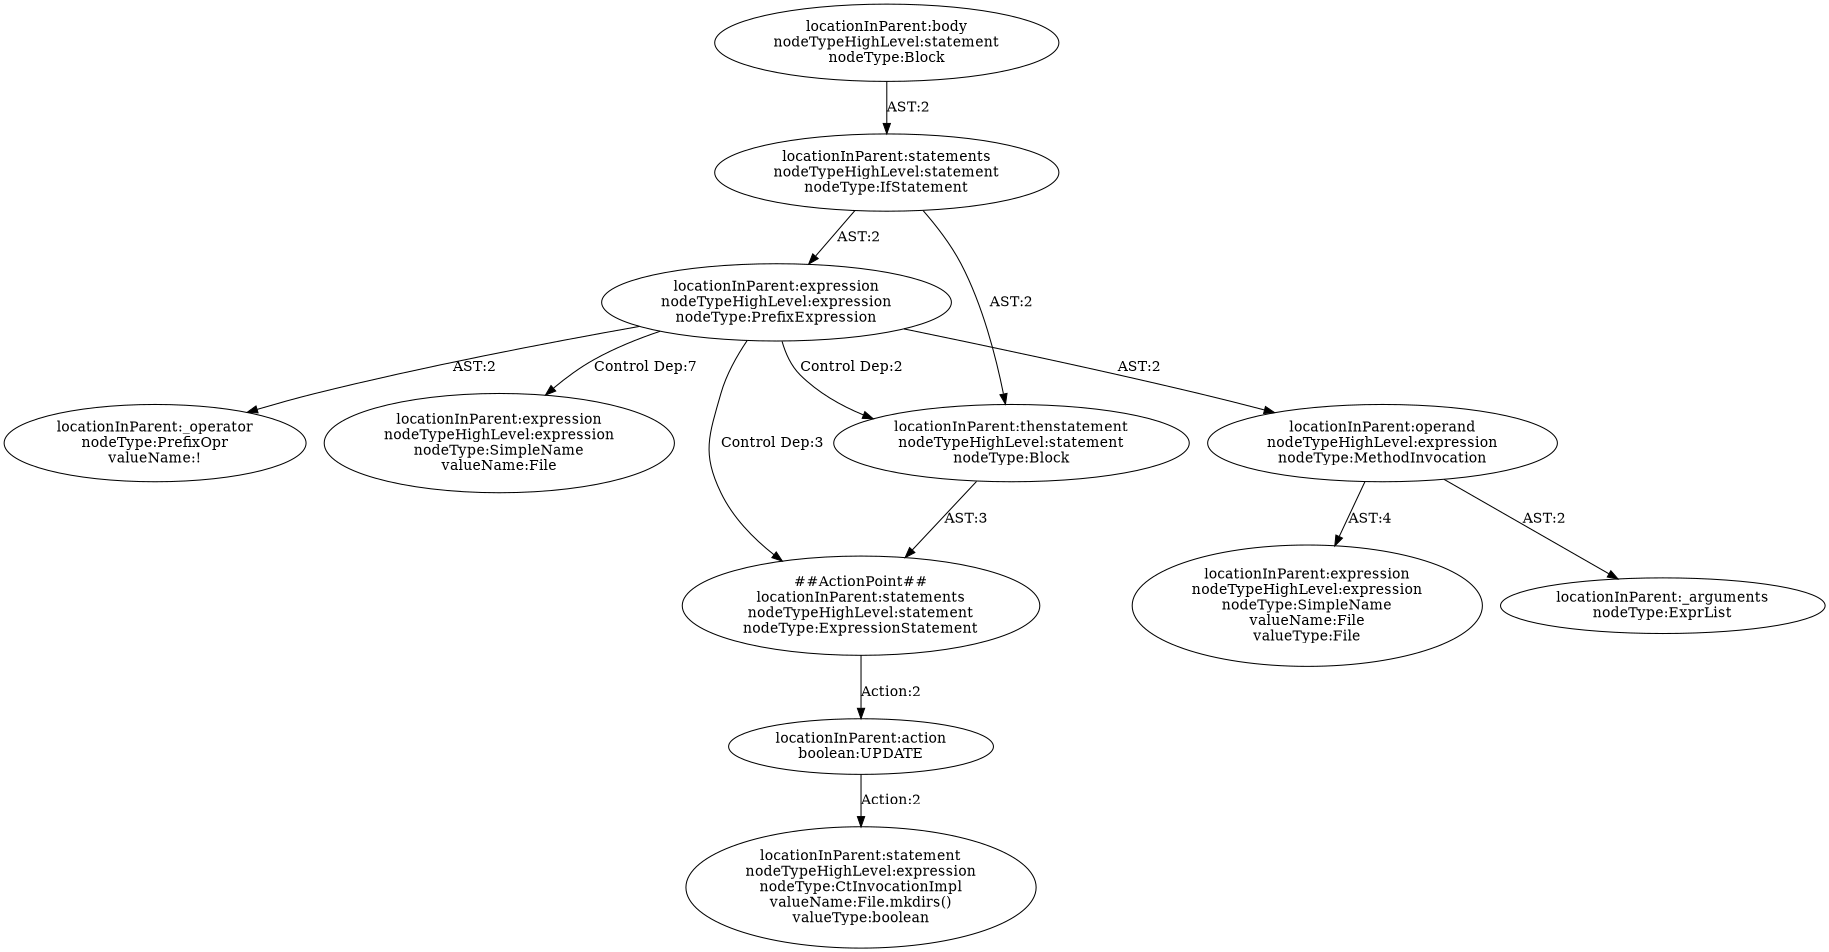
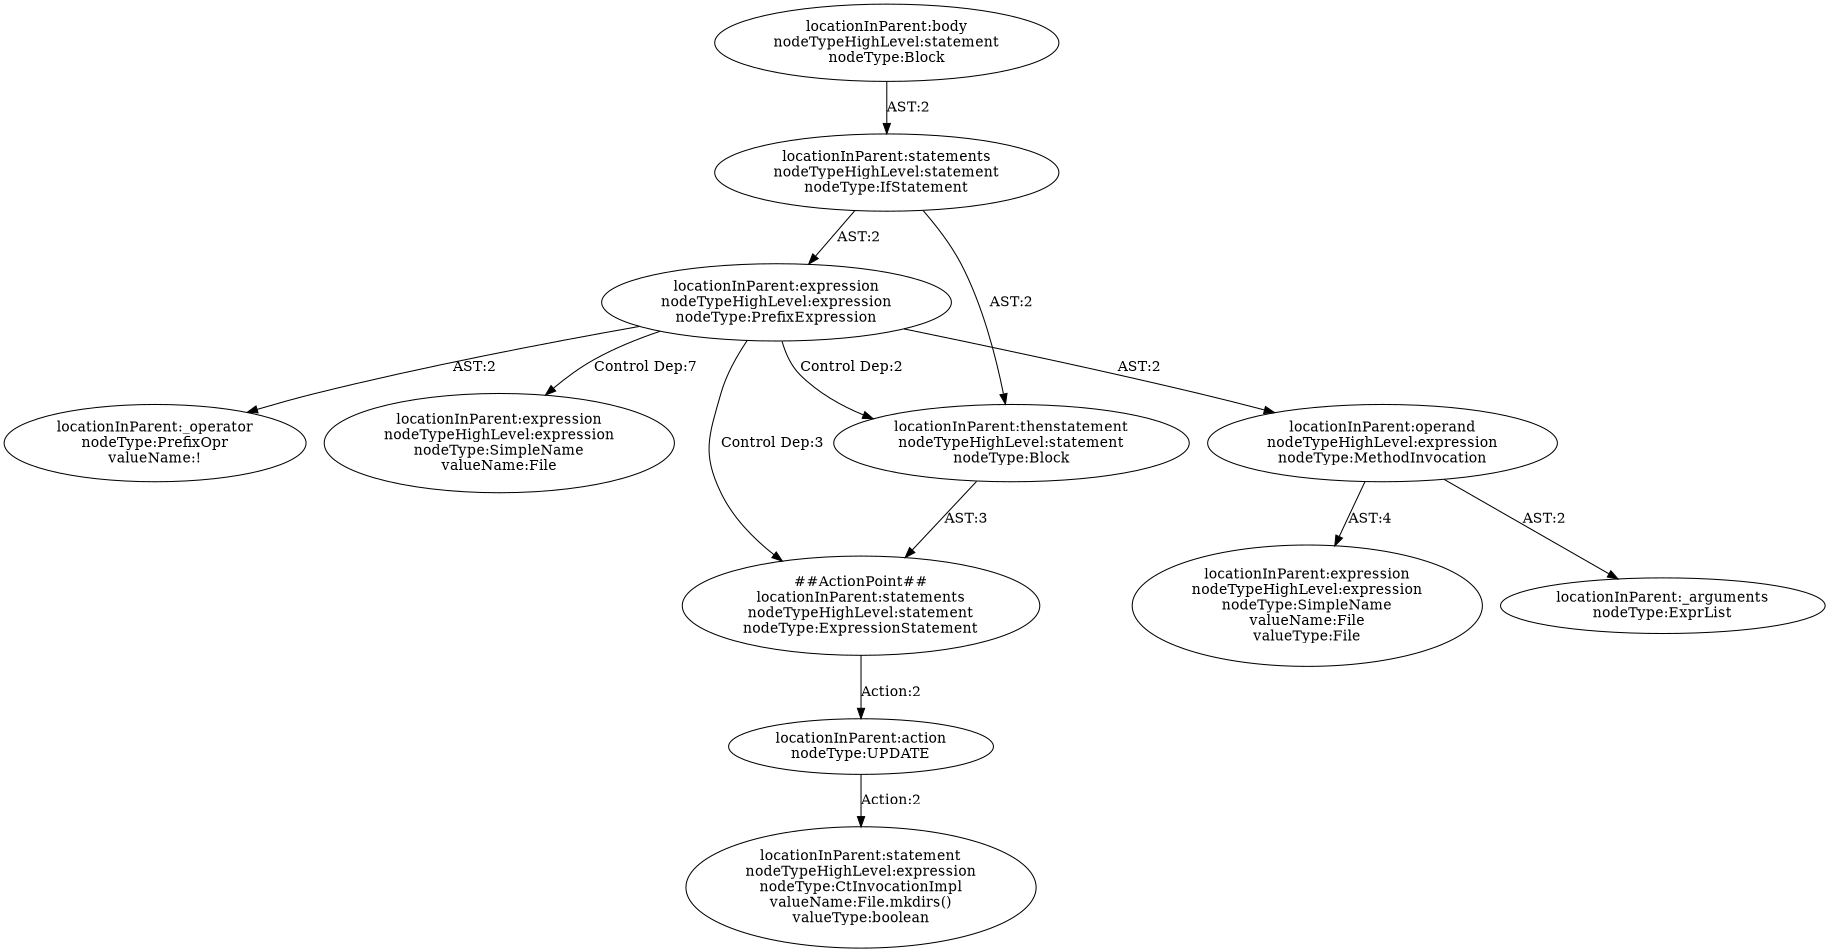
node "locationInParent:action boolean:UPDATE": label "locationInParent:action boolean:UPDATE" -> "locationInParent:action nodeType:UPDATE"
